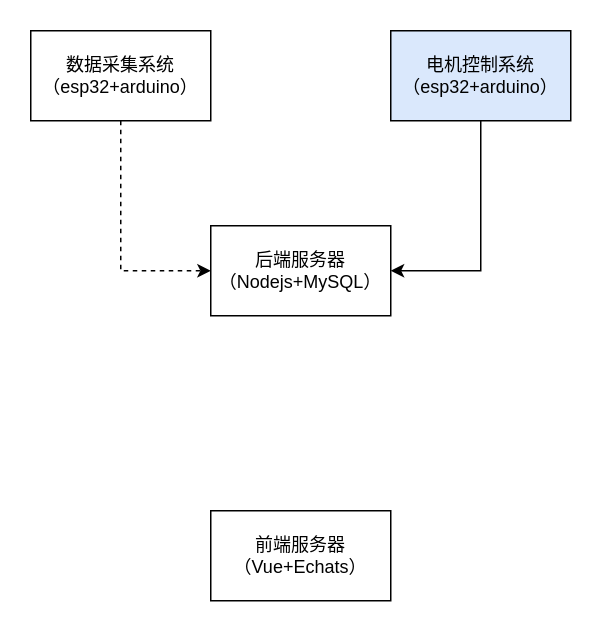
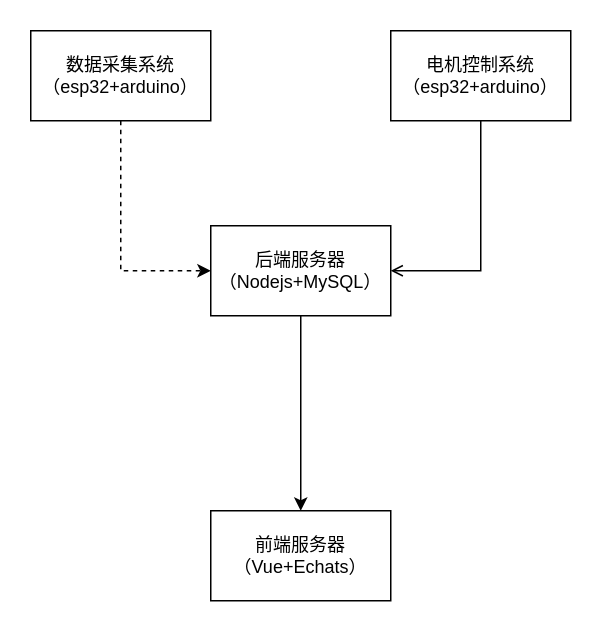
node "电机控制系统 （esp32+arduino）": fillcolor #dae8fc -> #ffffff
edge "电机控制系统 （esp32+arduino）" -> "后端服务器 （Nodejs+MySQL）": arrowhead classic -> open
edge "后端服务器 （Nodejs+MySQL）" -> "前端服务器 （Vue+Echats）": added
